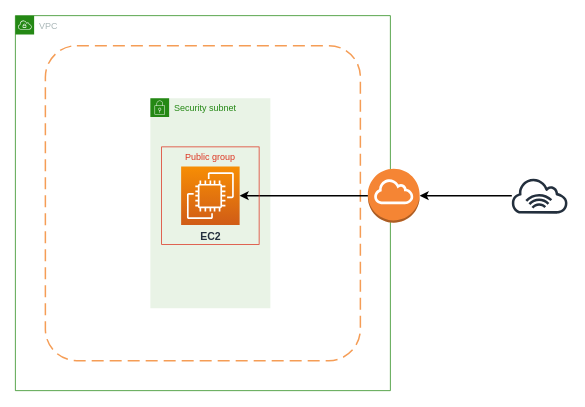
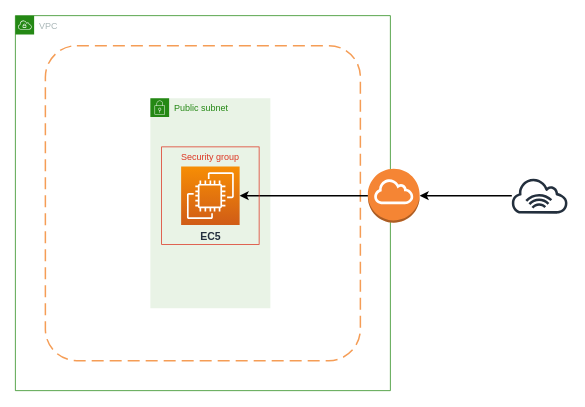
node "Security subnet": label "Security subnet" -> "Public subnet"
node "Public group": label "Public group" -> "Security group"
node "EC2": label "EC2" -> "EC5"
